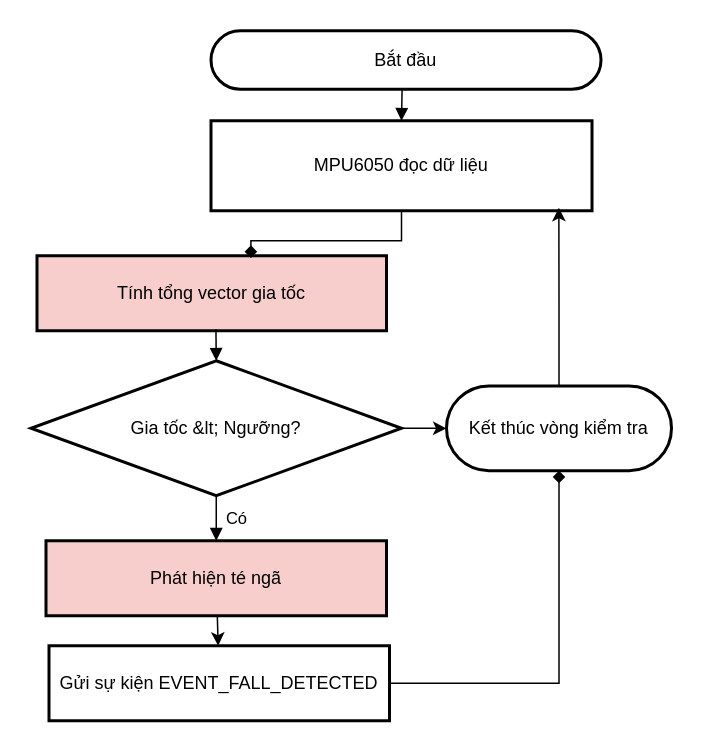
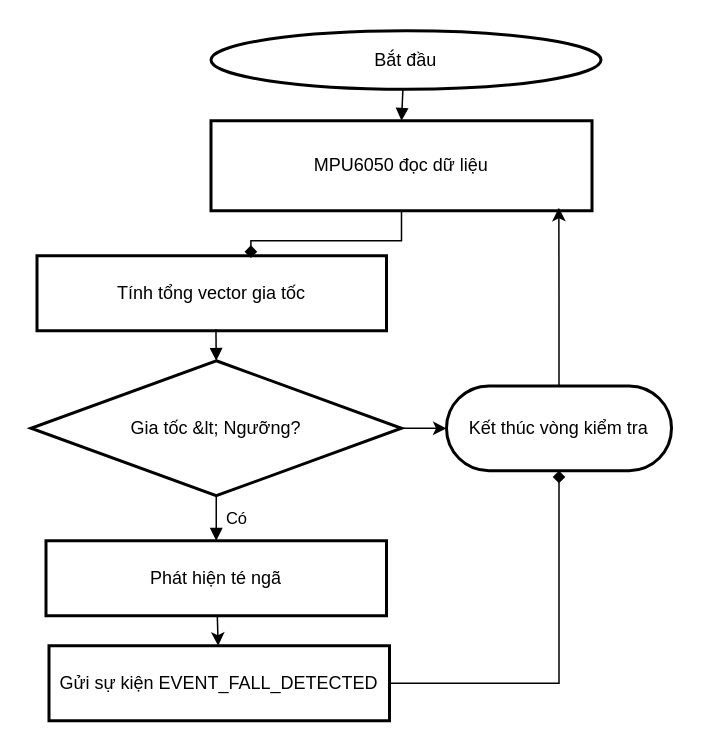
node "Bắt đầu": shape rounded rectangle -> ellipse
node "Tính tổng vector gia tốc": fillcolor #f8cecc -> #ffffff
node "Phát hiện té ngã": fillcolor #f8cecc -> #ffffff
